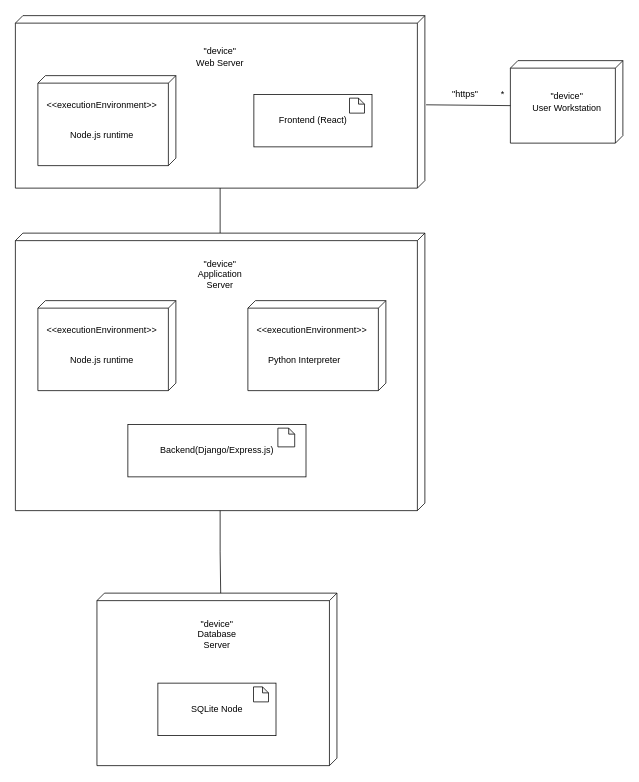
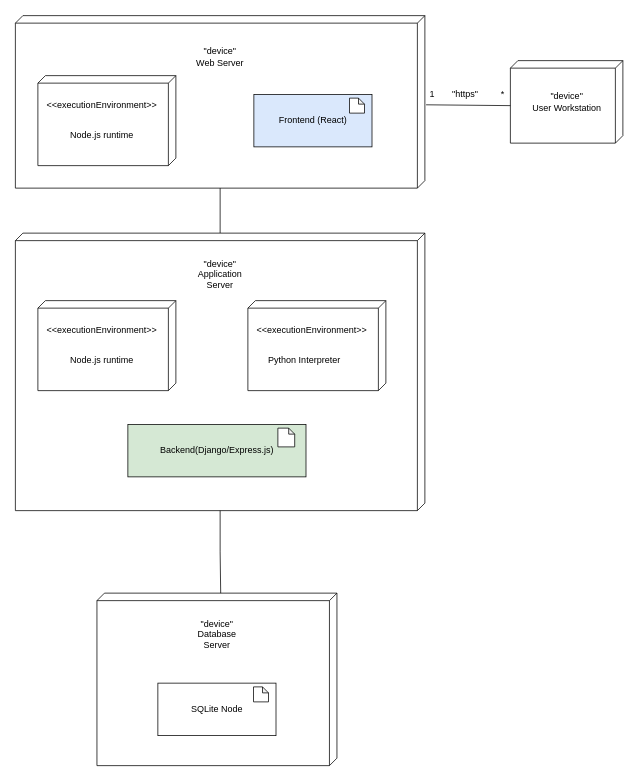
node "1": added
node "Frontend (React)": fillcolor #ffffff -> #dae8fc
node "Backend(Django/Express.js)": fillcolor #ffffff -> #d5e8d4
